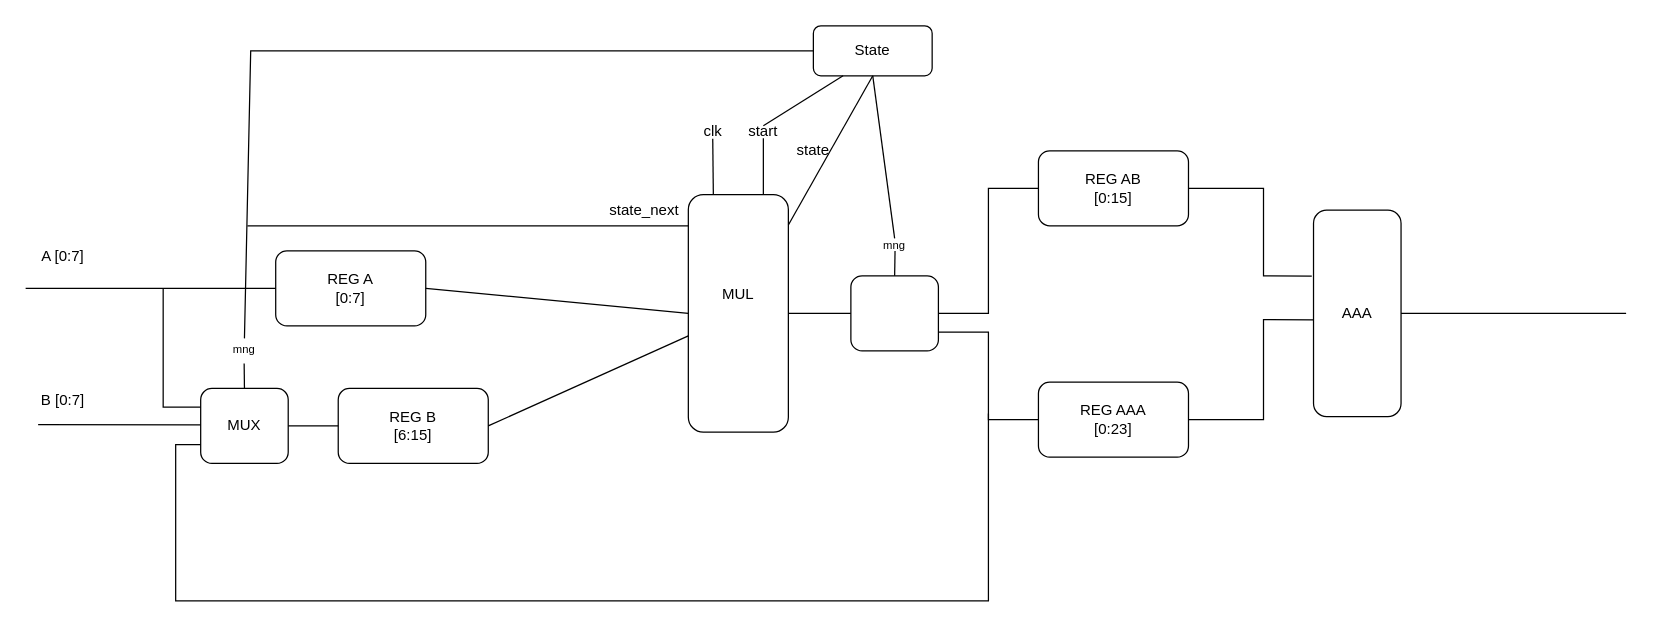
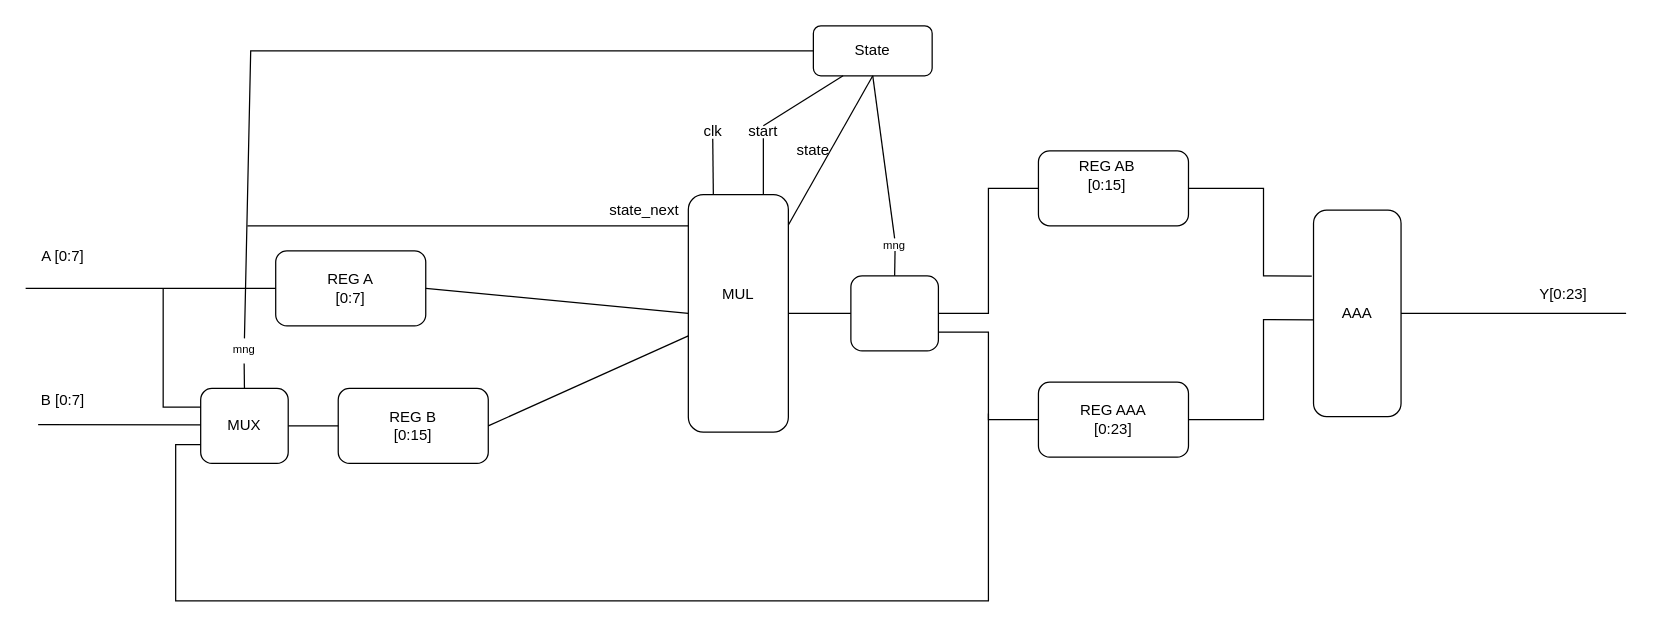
node "REG AB [0:15]": moved (1113, 188) -> (1107, 176)
node "Y[0:23]": added
node "REG B [6:15]": label "REG B [6:15]" -> "REG B [0:15]"
